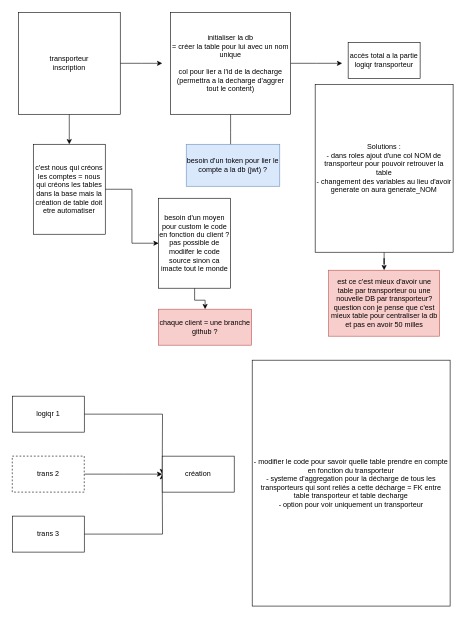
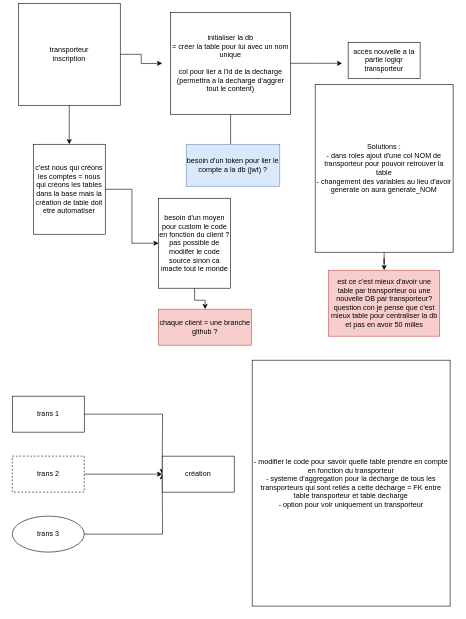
node "accès total a la partie logiqr transporteur": label "accès total a la partie logiqr transporteur" -> "accès nouvelle a la partie logiqr transporteur"
node "transporteur inscription": moved (69, 63) -> (69, 54)
node "logiqr 1": label "logiqr 1" -> "trans 1"
node "trans 3": shape rectangle -> ellipse
